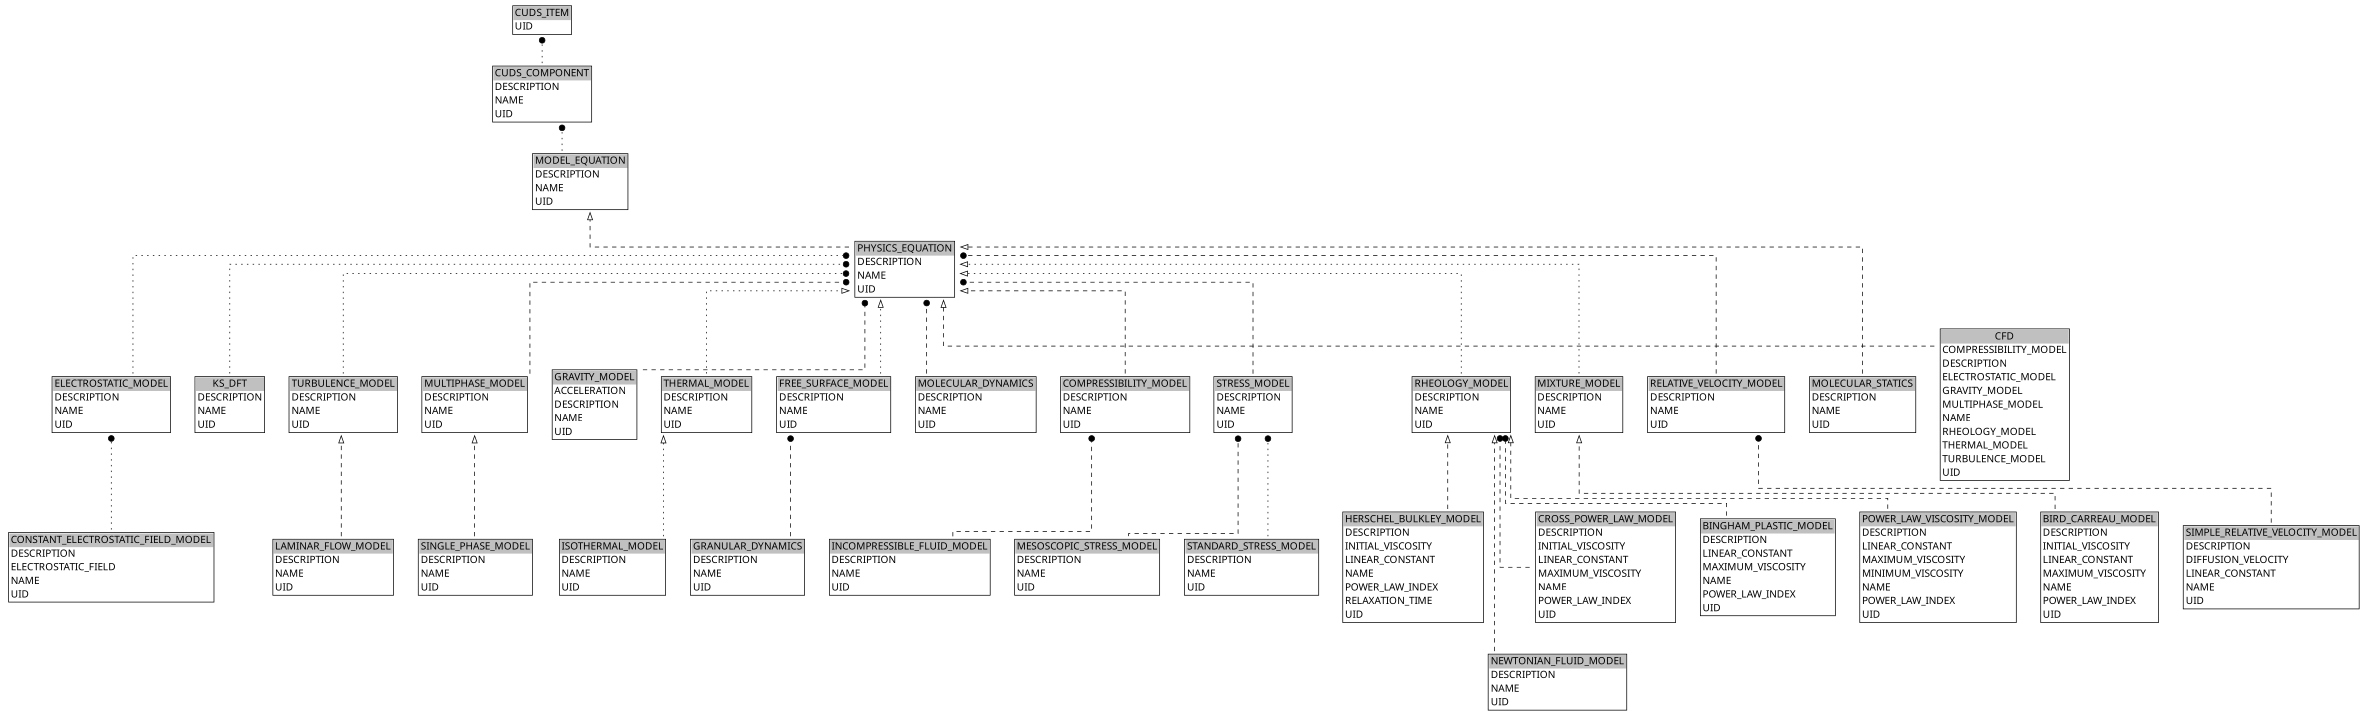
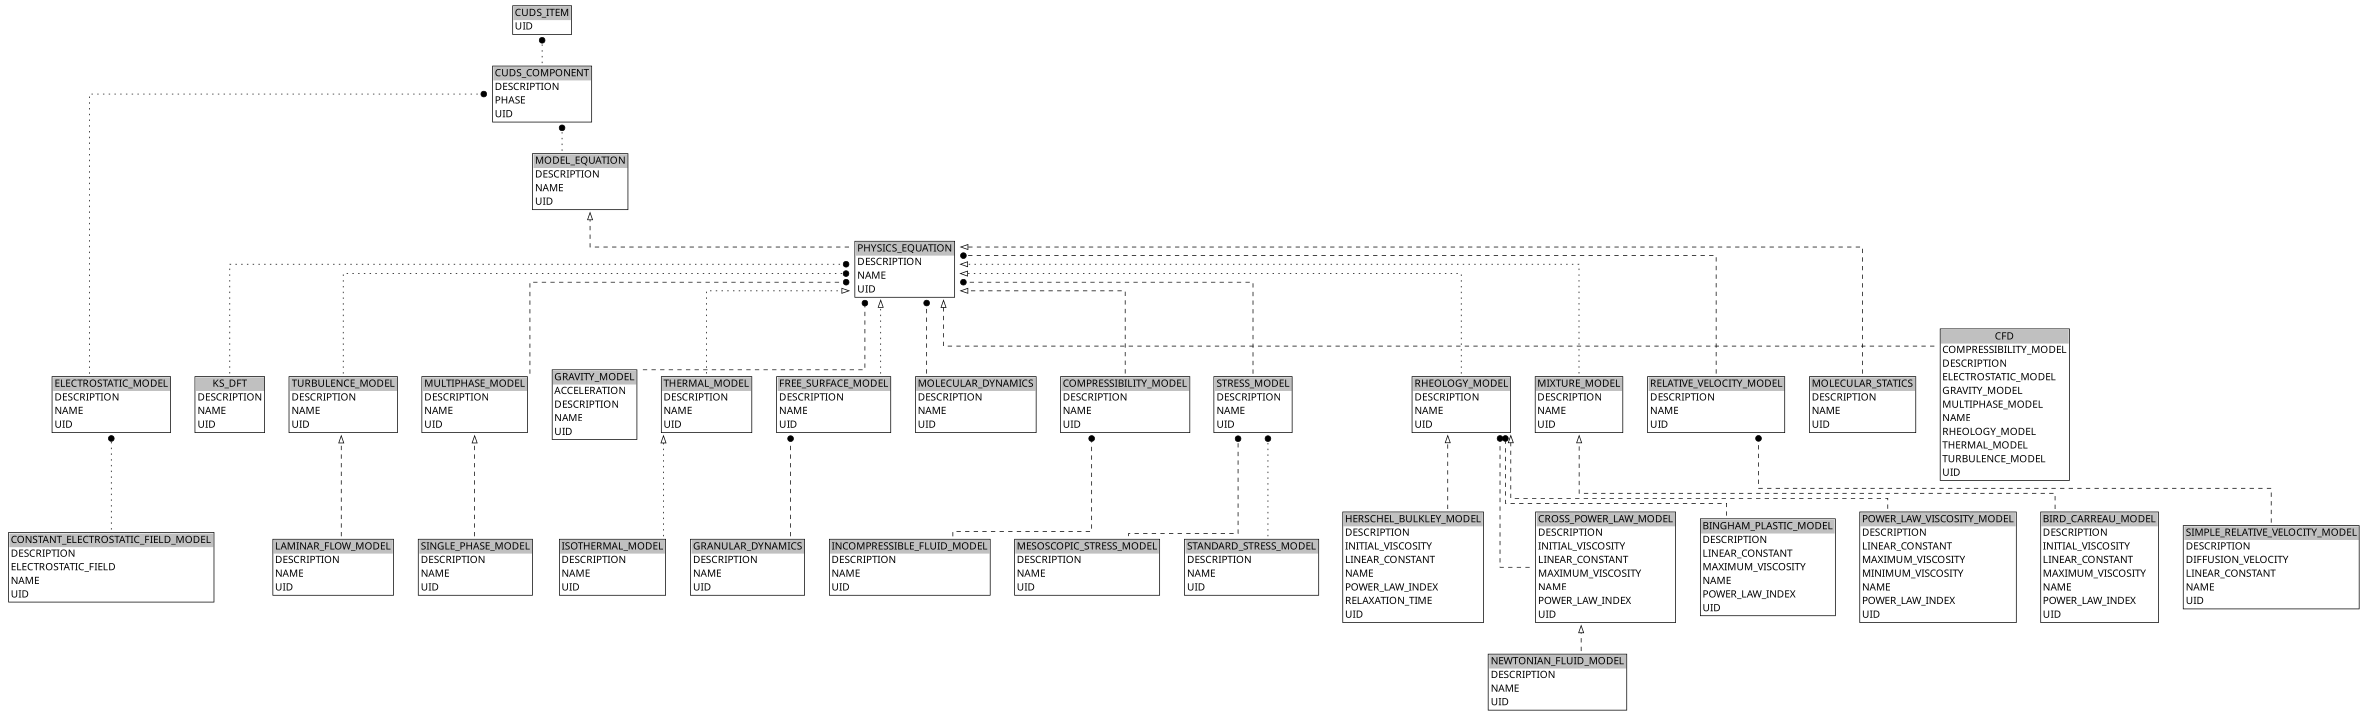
node "CUDS_COMPONENT": text "NAME" -> "PHASE"
edge "ELECTROSTATIC_MODEL" -> "PHYSICS_EQUATION": now "ELECTROSTATIC_MODEL" -> "CUDS_COMPONENT"
edge "NEWTONIAN_FLUID_MODEL" -> "RHEOLOGY_MODEL": now "NEWTONIAN_FLUID_MODEL" -> "CROSS_POWER_LAW_MODEL"
